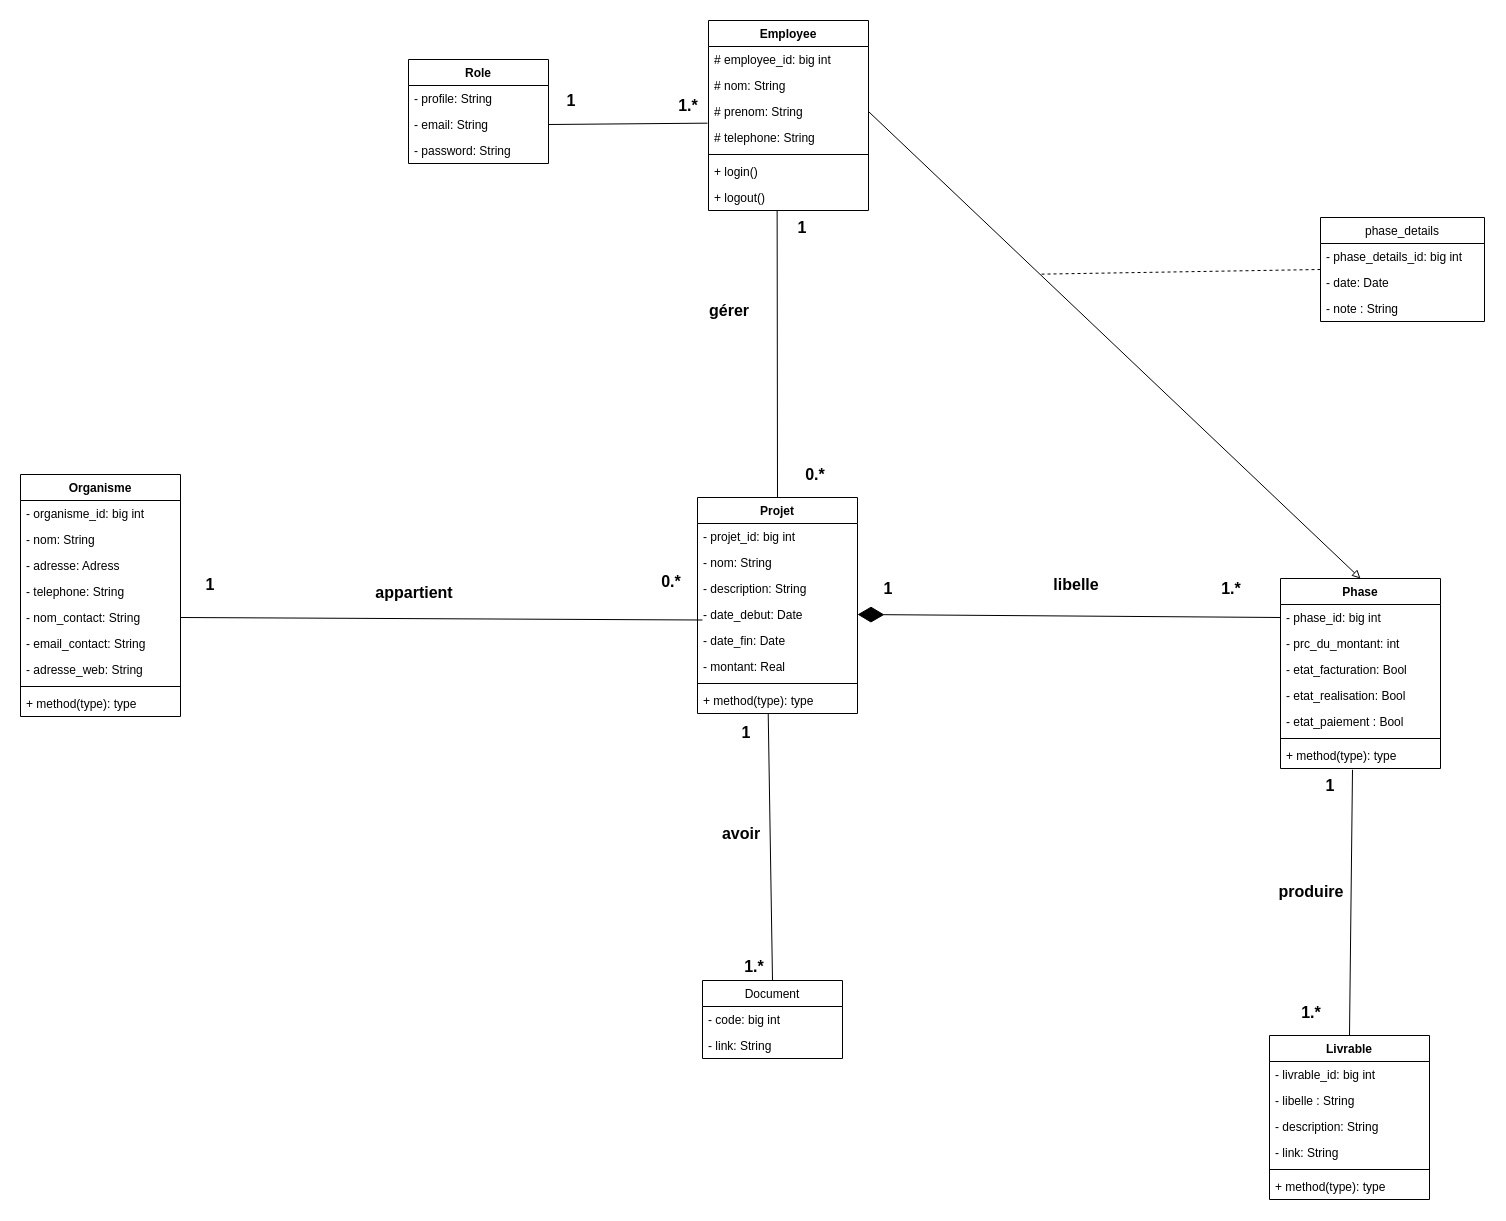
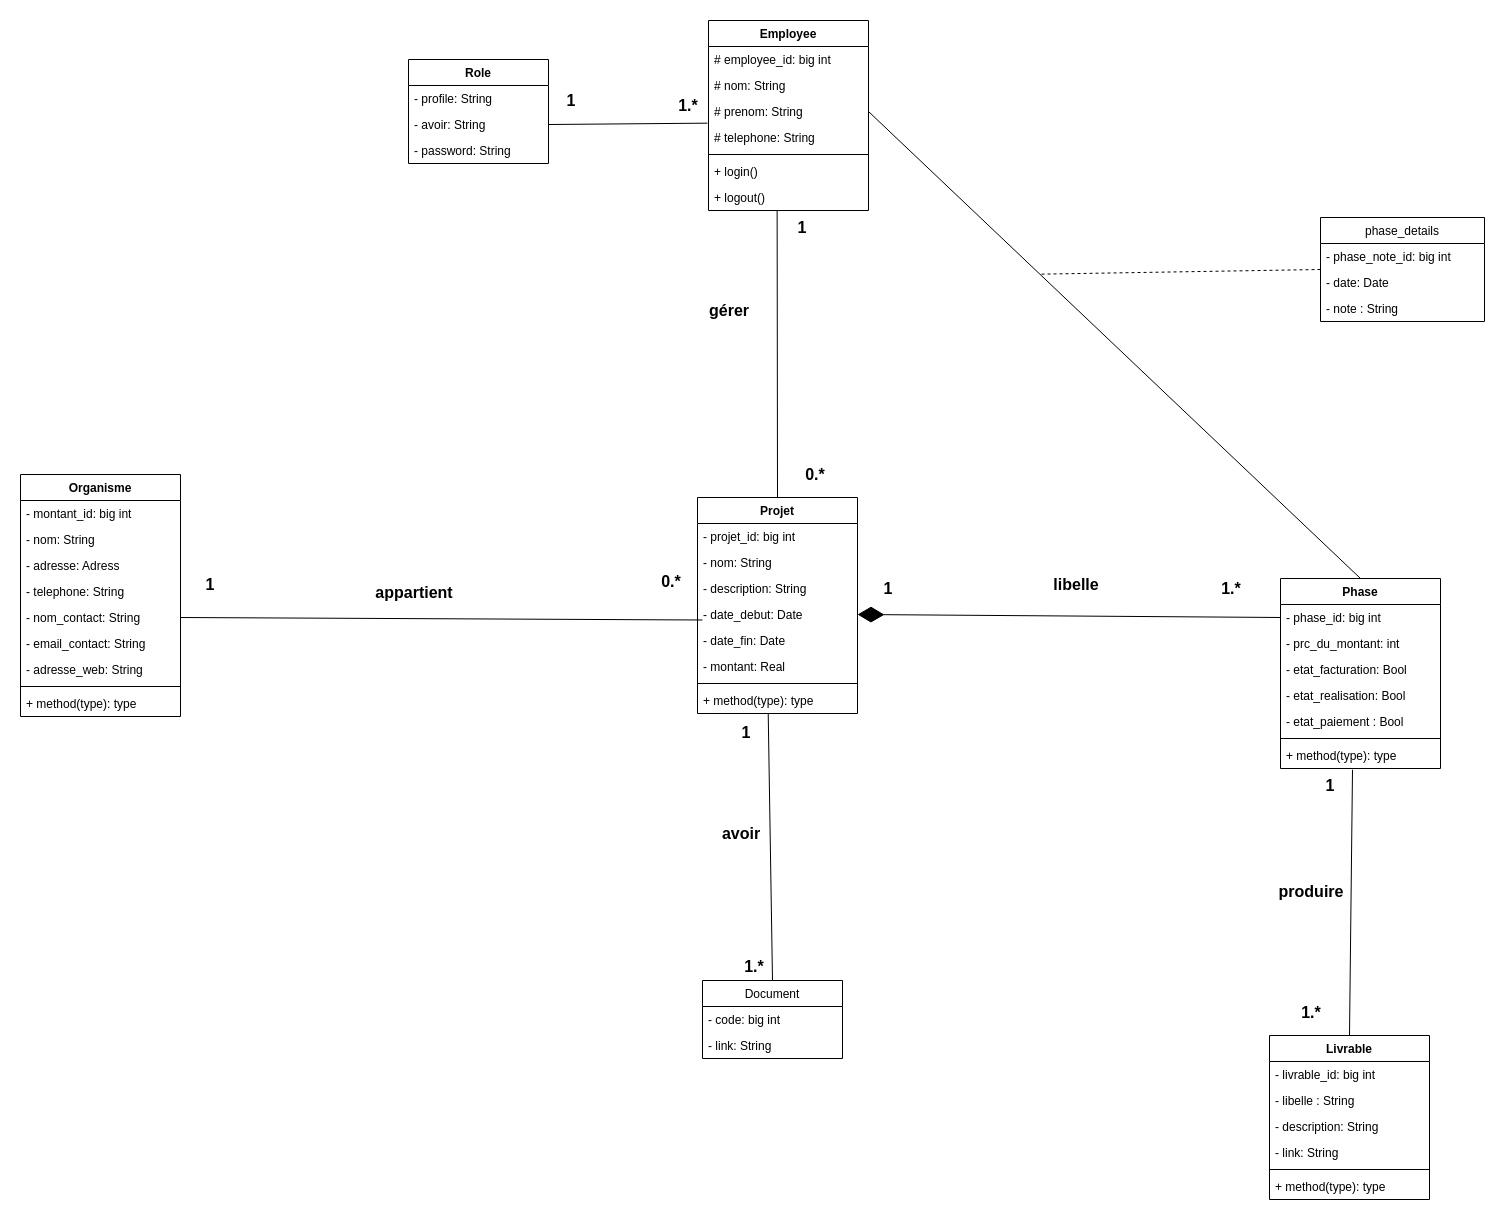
node "- email: String": label "- email: String" -> "- avoir: String"
node "- phase_details_id: big int": label "- phase_details_id: big int" -> "- phase_note_id: big int"
node "- organisme_id: big int": label "- organisme_id: big int" -> "- montant_id: big int"
edge "# prenom: String" -> "Phase": arrowhead block -> none
